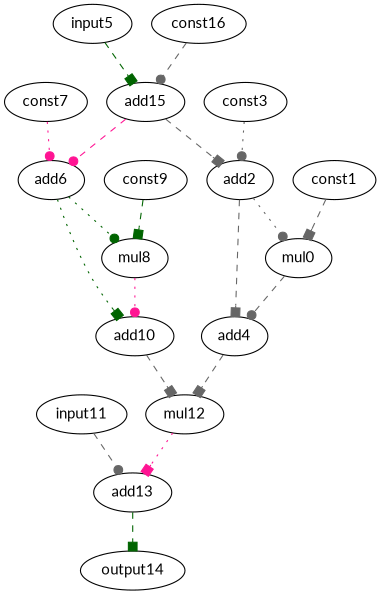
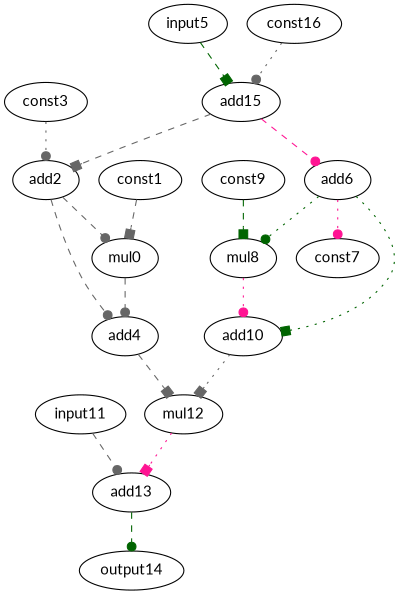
edge "const16" -> "add15": style dashed -> dotted
edge "const7" -> "add6": reversed
edge "add2" -> "mul0": style dotted -> dashed
edge "add2" -> "add4": arrowhead box -> dot
edge "add10" -> "mul12": style dashed -> dotted
edge "add13" -> "output14": arrowhead box -> dot
